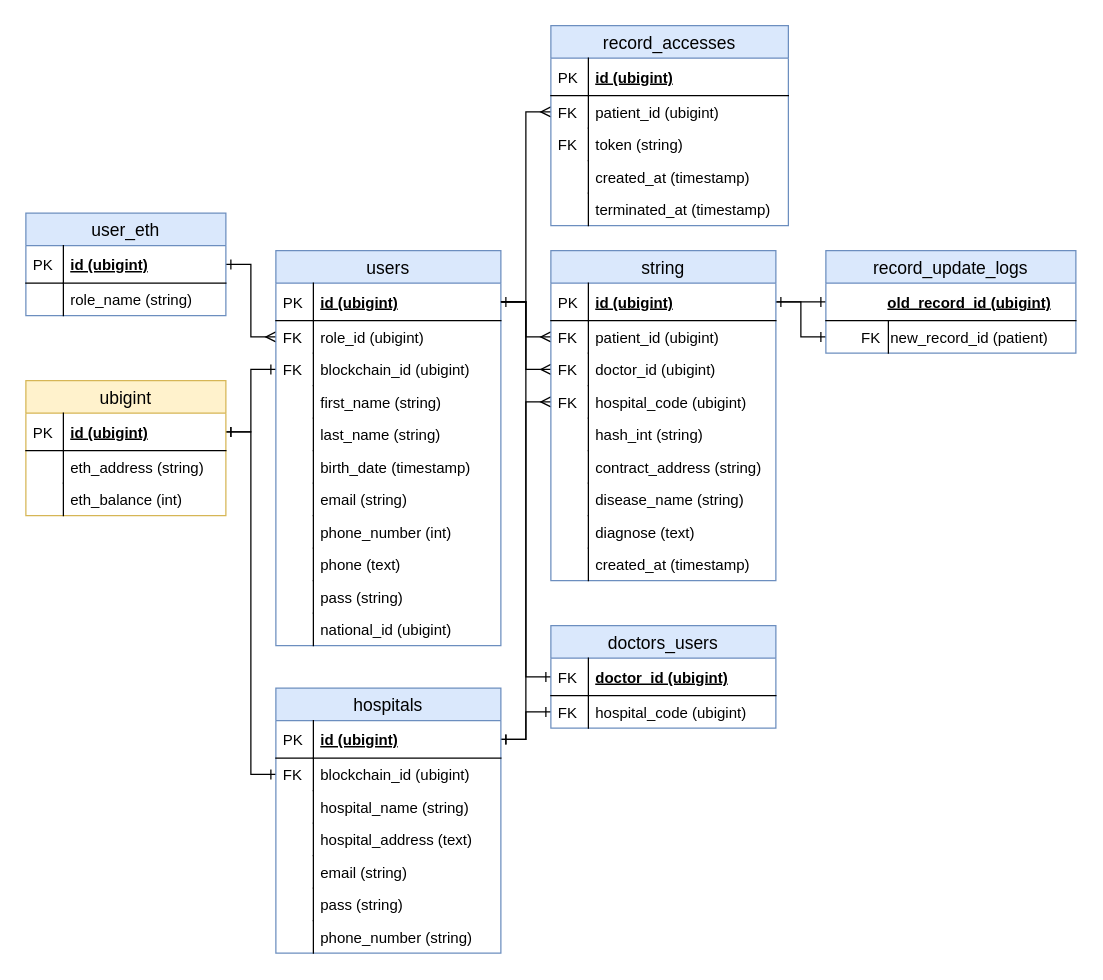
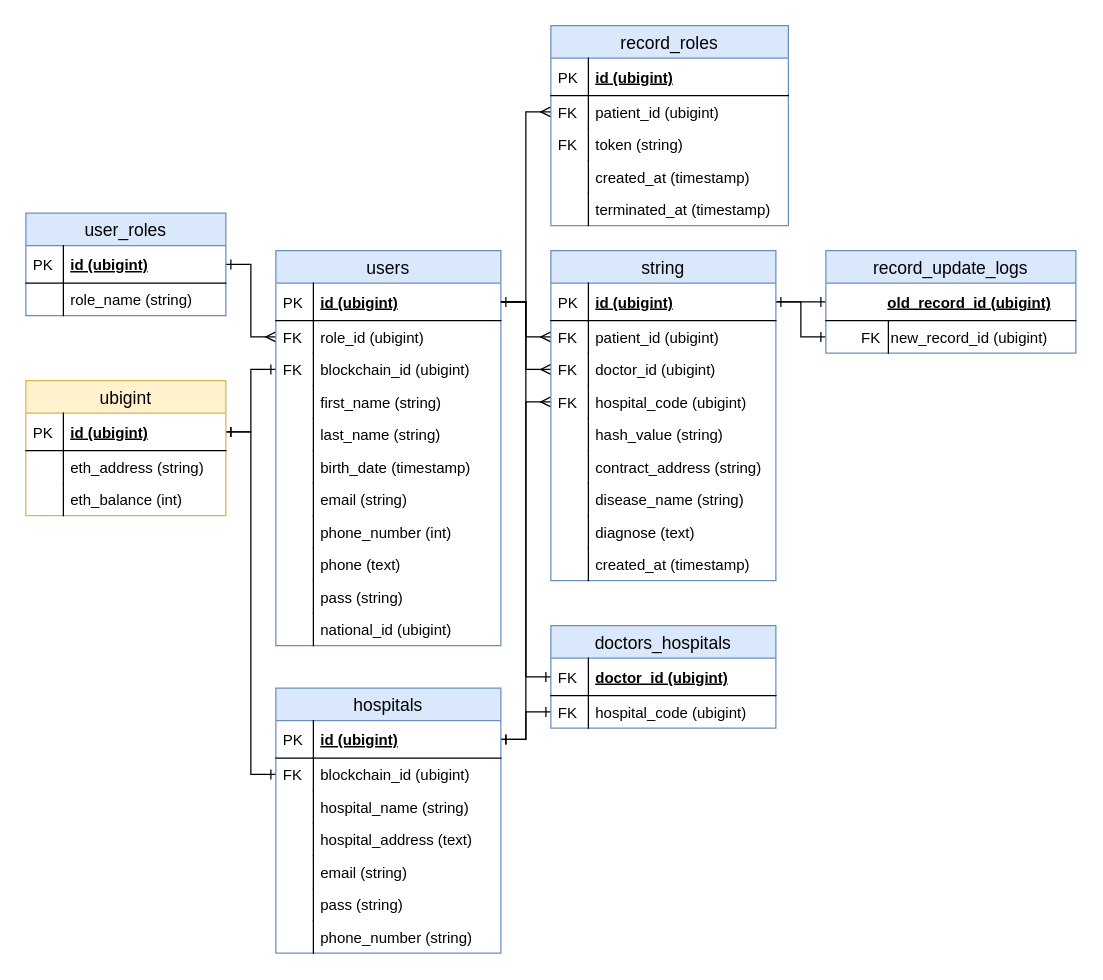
node "record_accesses": label "record_accesses" -> "record_roles"
node "user_eth": label "user_eth" -> "user_roles"
node "new_record_id (patient)": label "new_record_id (patient)" -> "new_record_id (ubigint)"
node "hash_int (string)": label "hash_int (string)" -> "hash_value (string)"
node "doctors_users": label "doctors_users" -> "doctors_hospitals"
